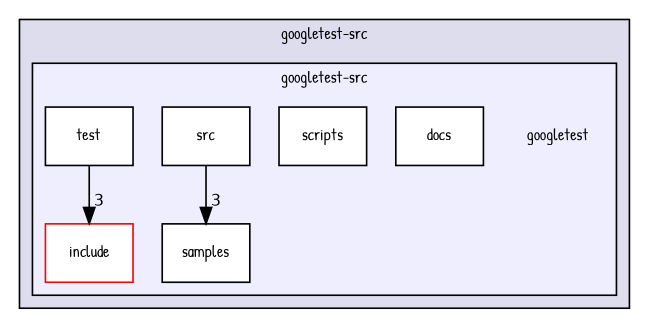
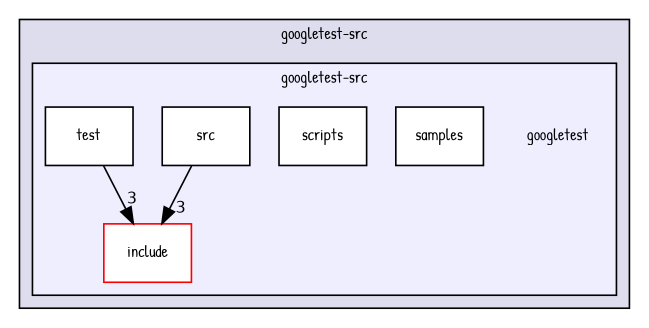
node "docs": removed
edge "src" -> "samples": now "src" -> "include"
